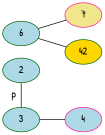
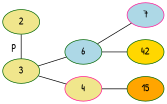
node "7": fillcolor khaki -> lightblue
edge "6" -- "3": added
node "2": fillcolor lightblue -> khaki
node "15": added
node "3": fillcolor lightblue -> khaki
node "4": fillcolor lightblue -> khaki
